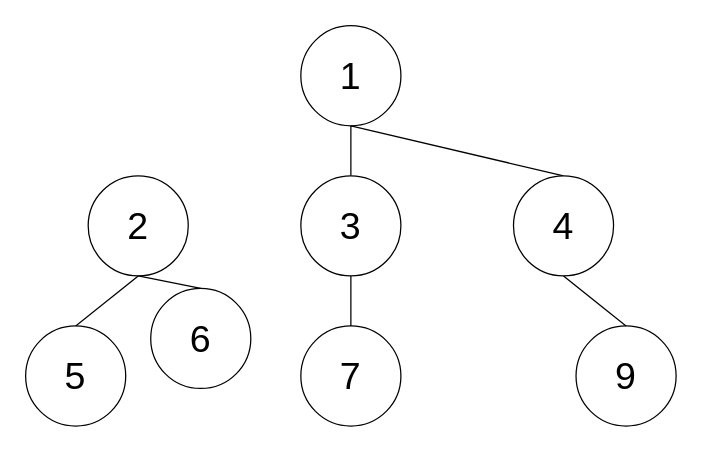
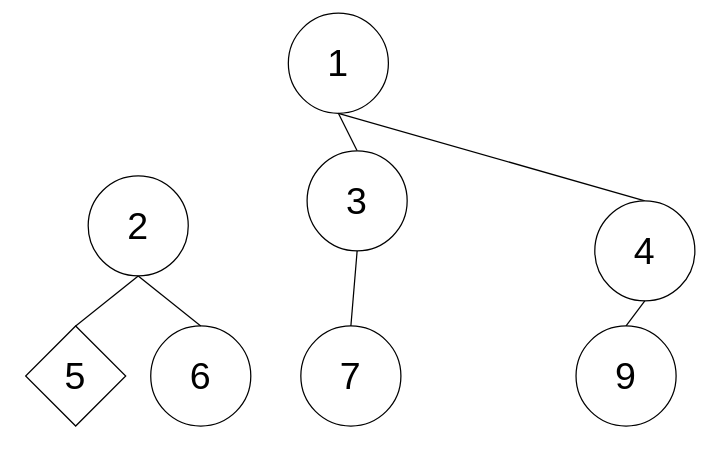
node "1": moved (351, 76) -> (338, 63)
node "3": moved (351, 226) -> (357, 201)
node "4": moved (563, 226) -> (644, 251)
node "6": moved (201, 338) -> (201, 376)
node "5": shape ellipse -> diamond
